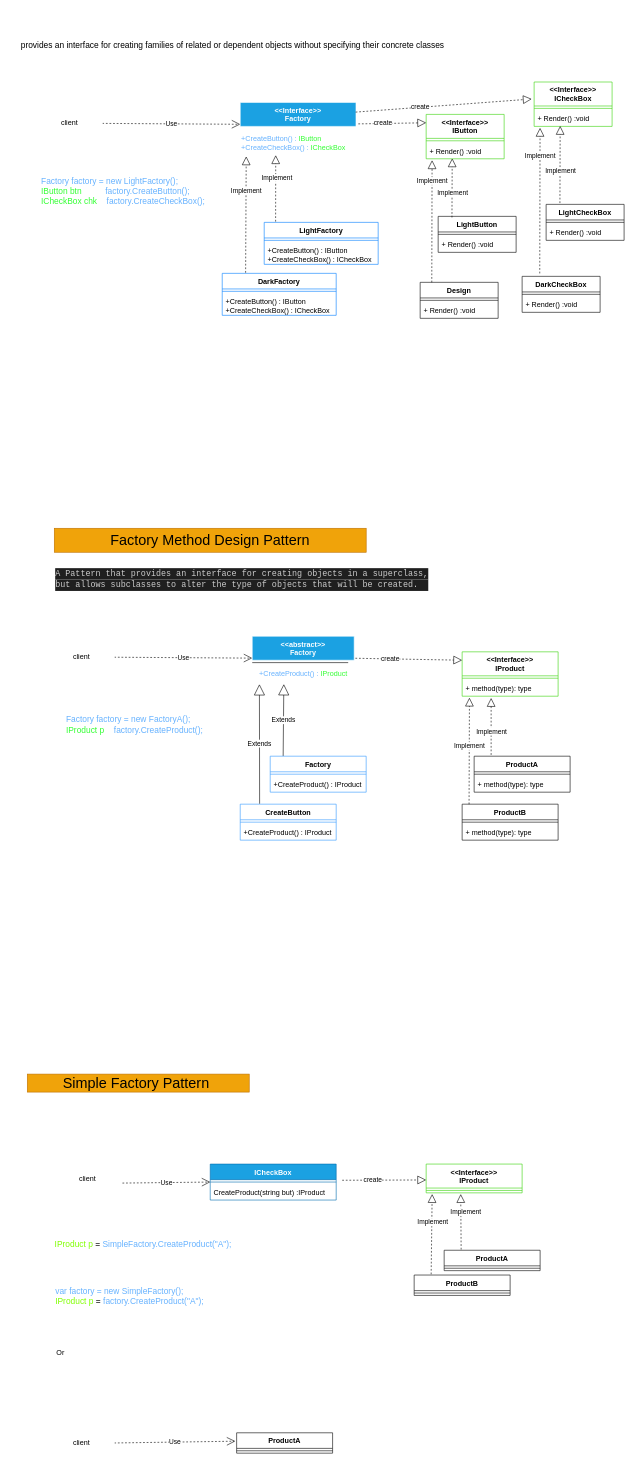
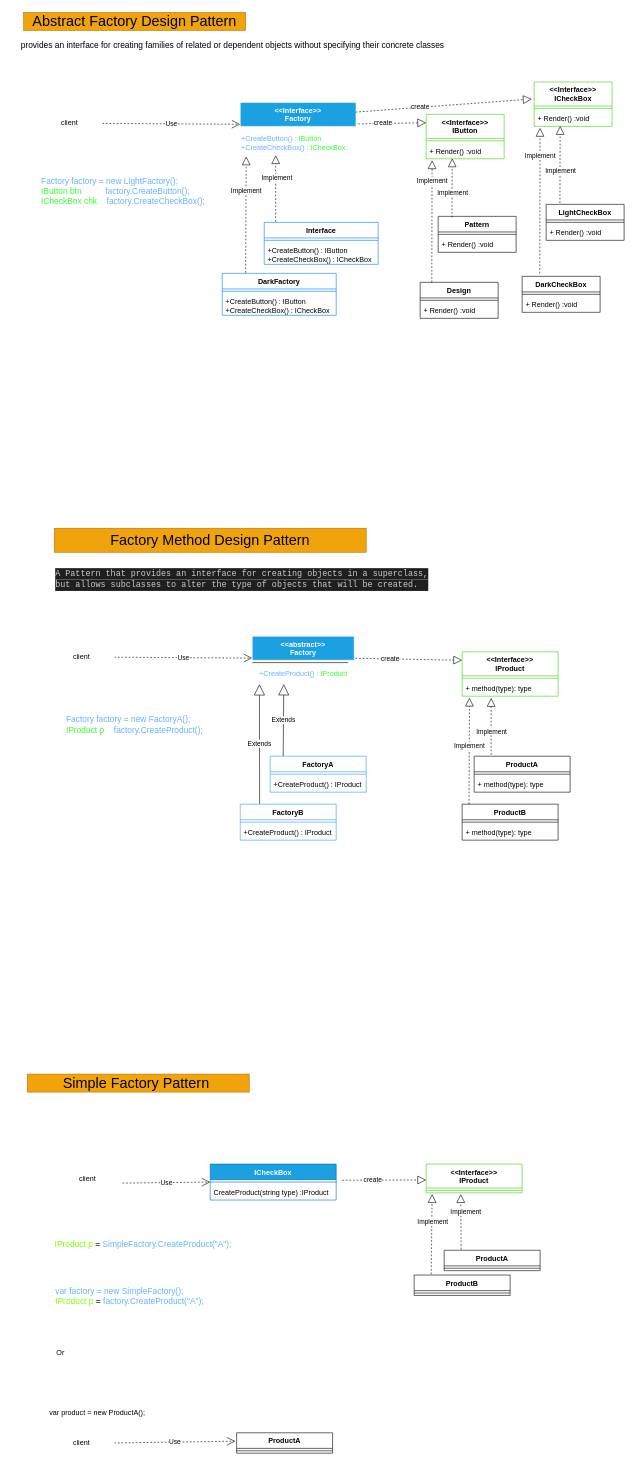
node "Abstract Factory Design Pattern": added
node "LightButton": label "LightButton" -> "Pattern"
node "LightFactory": label "LightFactory" -> "Interface"
node "Factory": label "Factory" -> "FactoryA"
node "CreateButton": label "CreateButton" -> "FactoryB"
node "CreateProduct(string but) :IProduct": label "CreateProduct(string but) :IProduct" -> "CreateProduct(string type) :IProduct"
node "var product = new ProductA();": added
